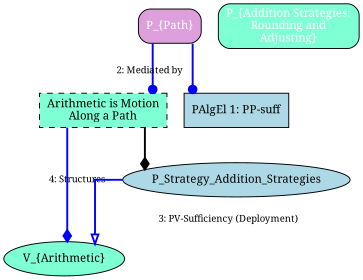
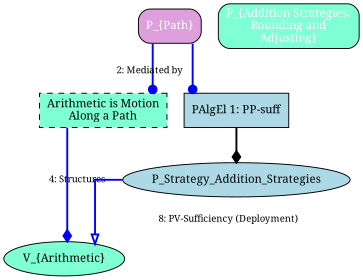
edge "Arithmetic is Motion Along a Path" -> "P_Strategy_Addition_Strategies": now "PAlgEl 1: PP-suff" -> "P_Strategy_Addition_Strategies"
edge "P_Strategy_Addition_Strategies" -> "V_{Arithmetic}": label "3: PV-Sufficiency (Deployment)" -> "8: PV-Sufficiency (Deployment)"
